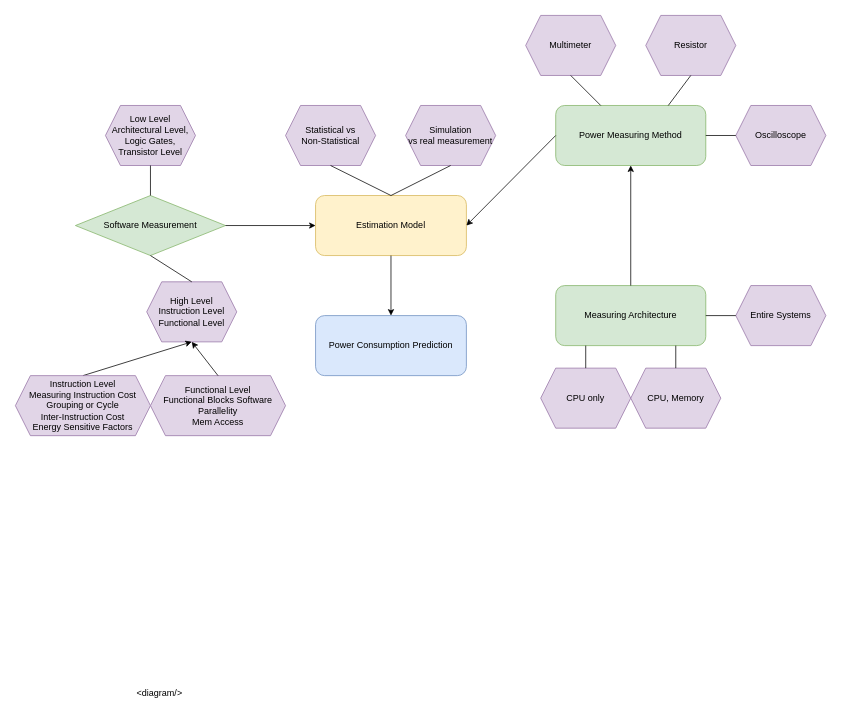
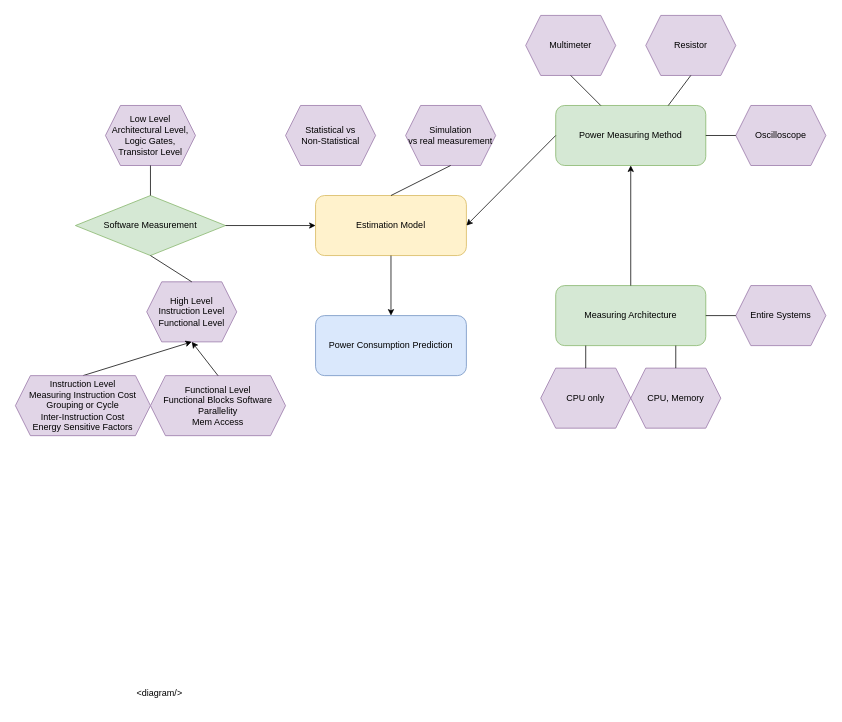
edge "Statistical vs Non-Statistical" -- "Estimation Model": removed
